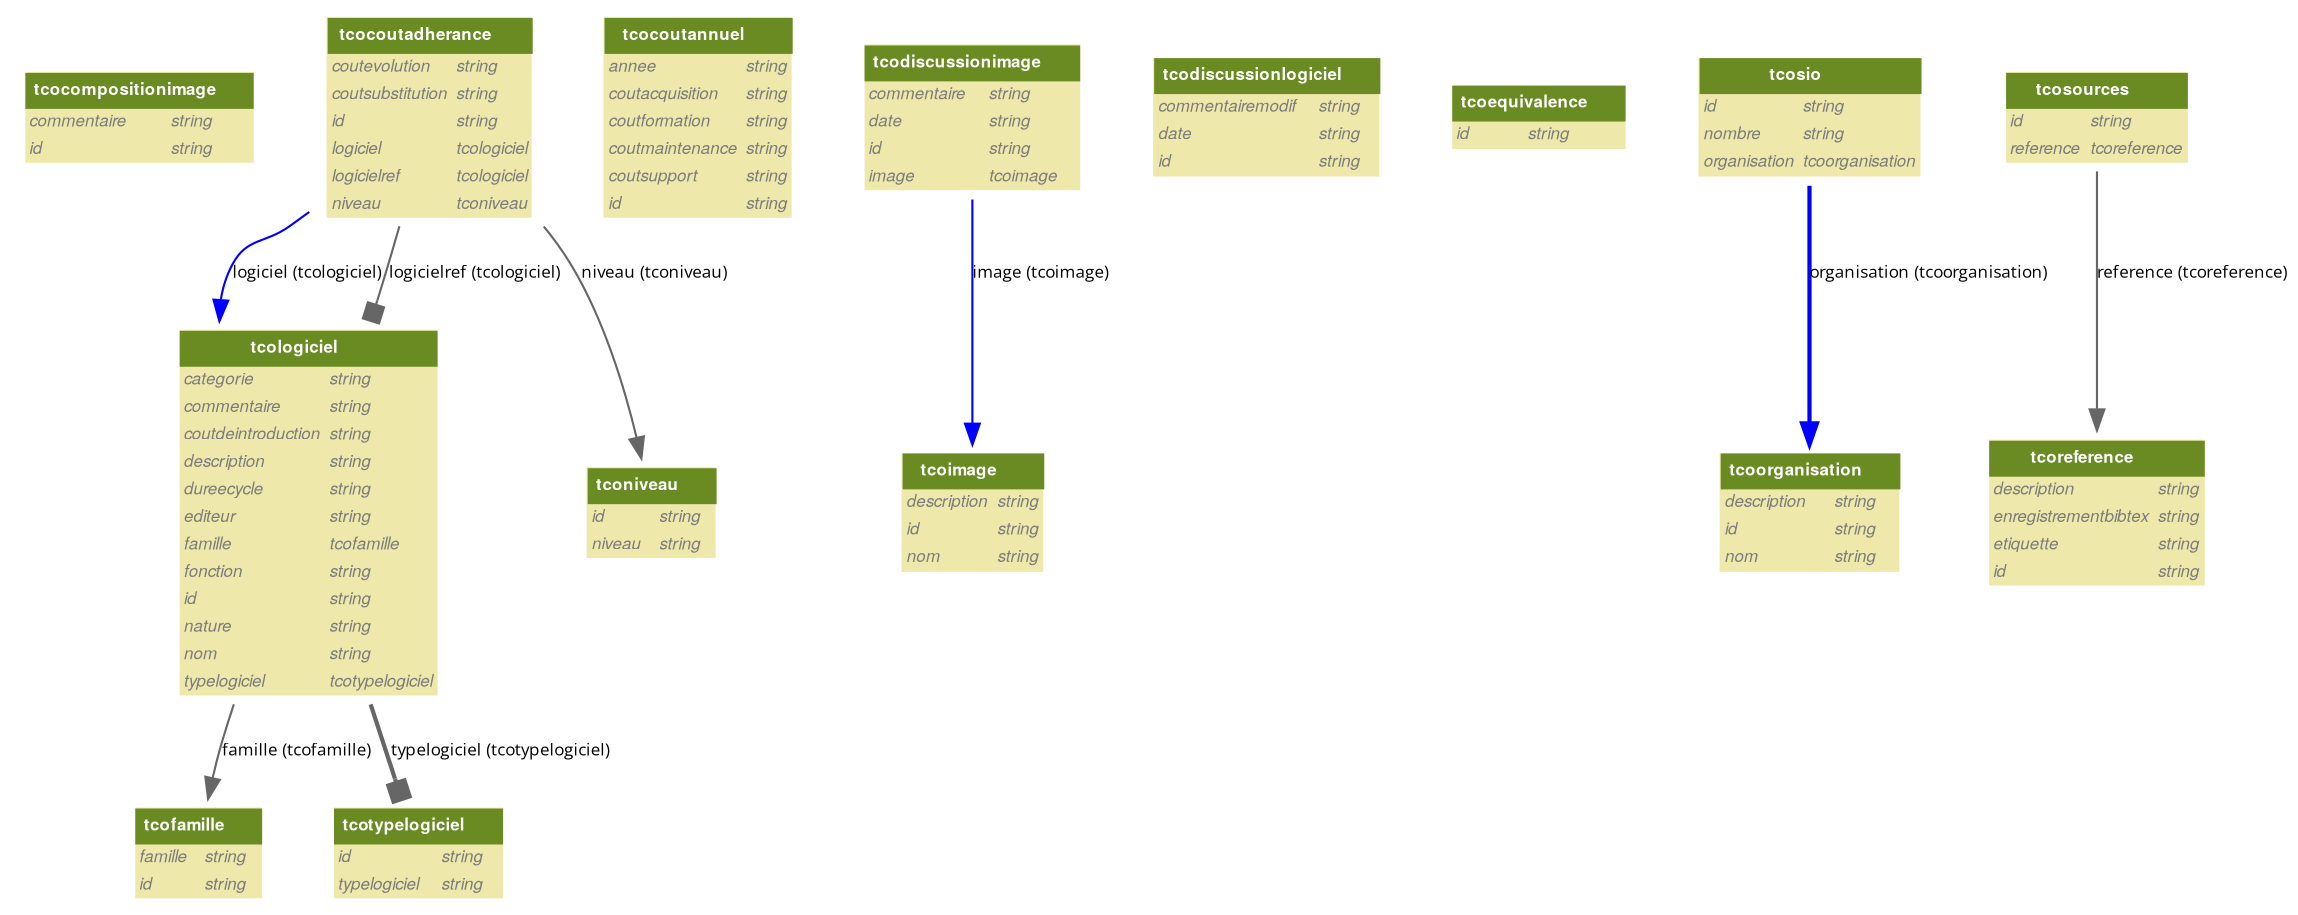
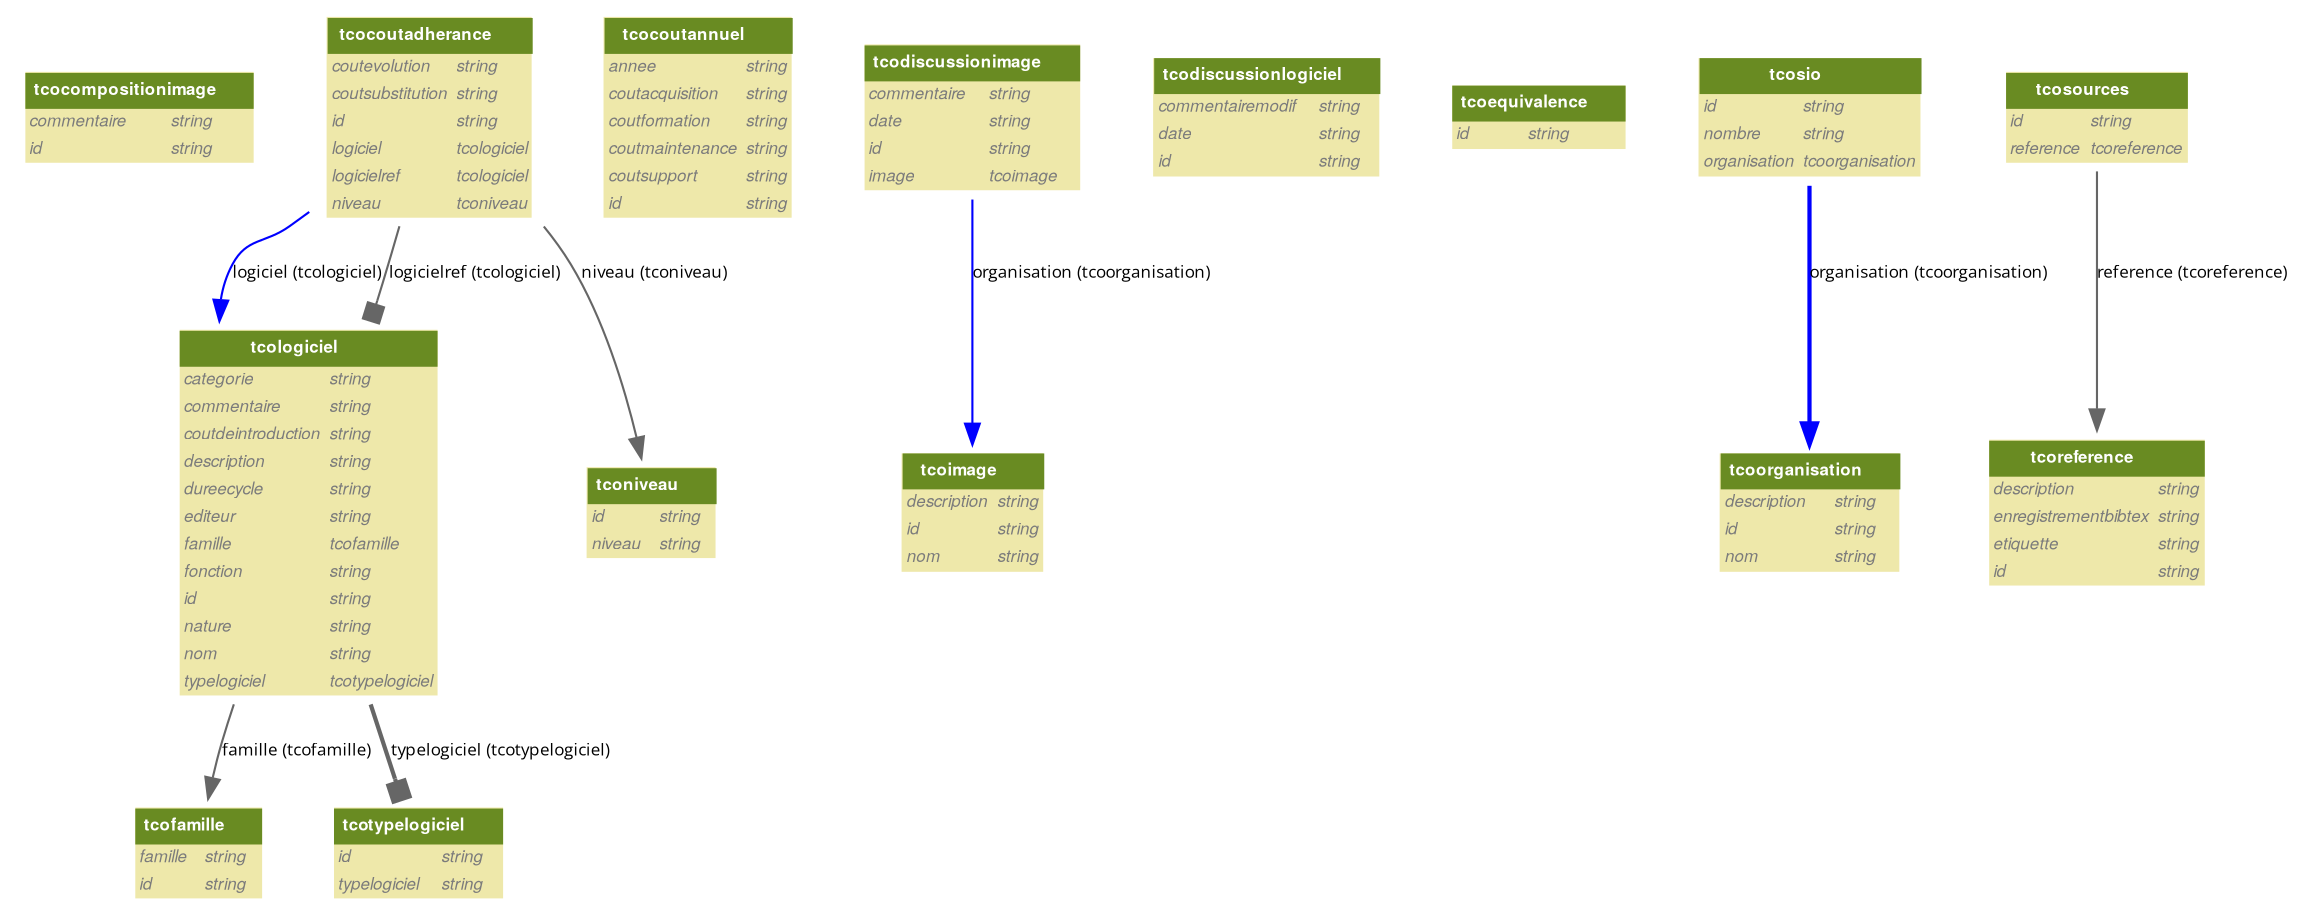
edge "tcodiscussionimage" -> "tcoimage": label "image (tcoimage)" -> "organisation (tcoorganisation)"
